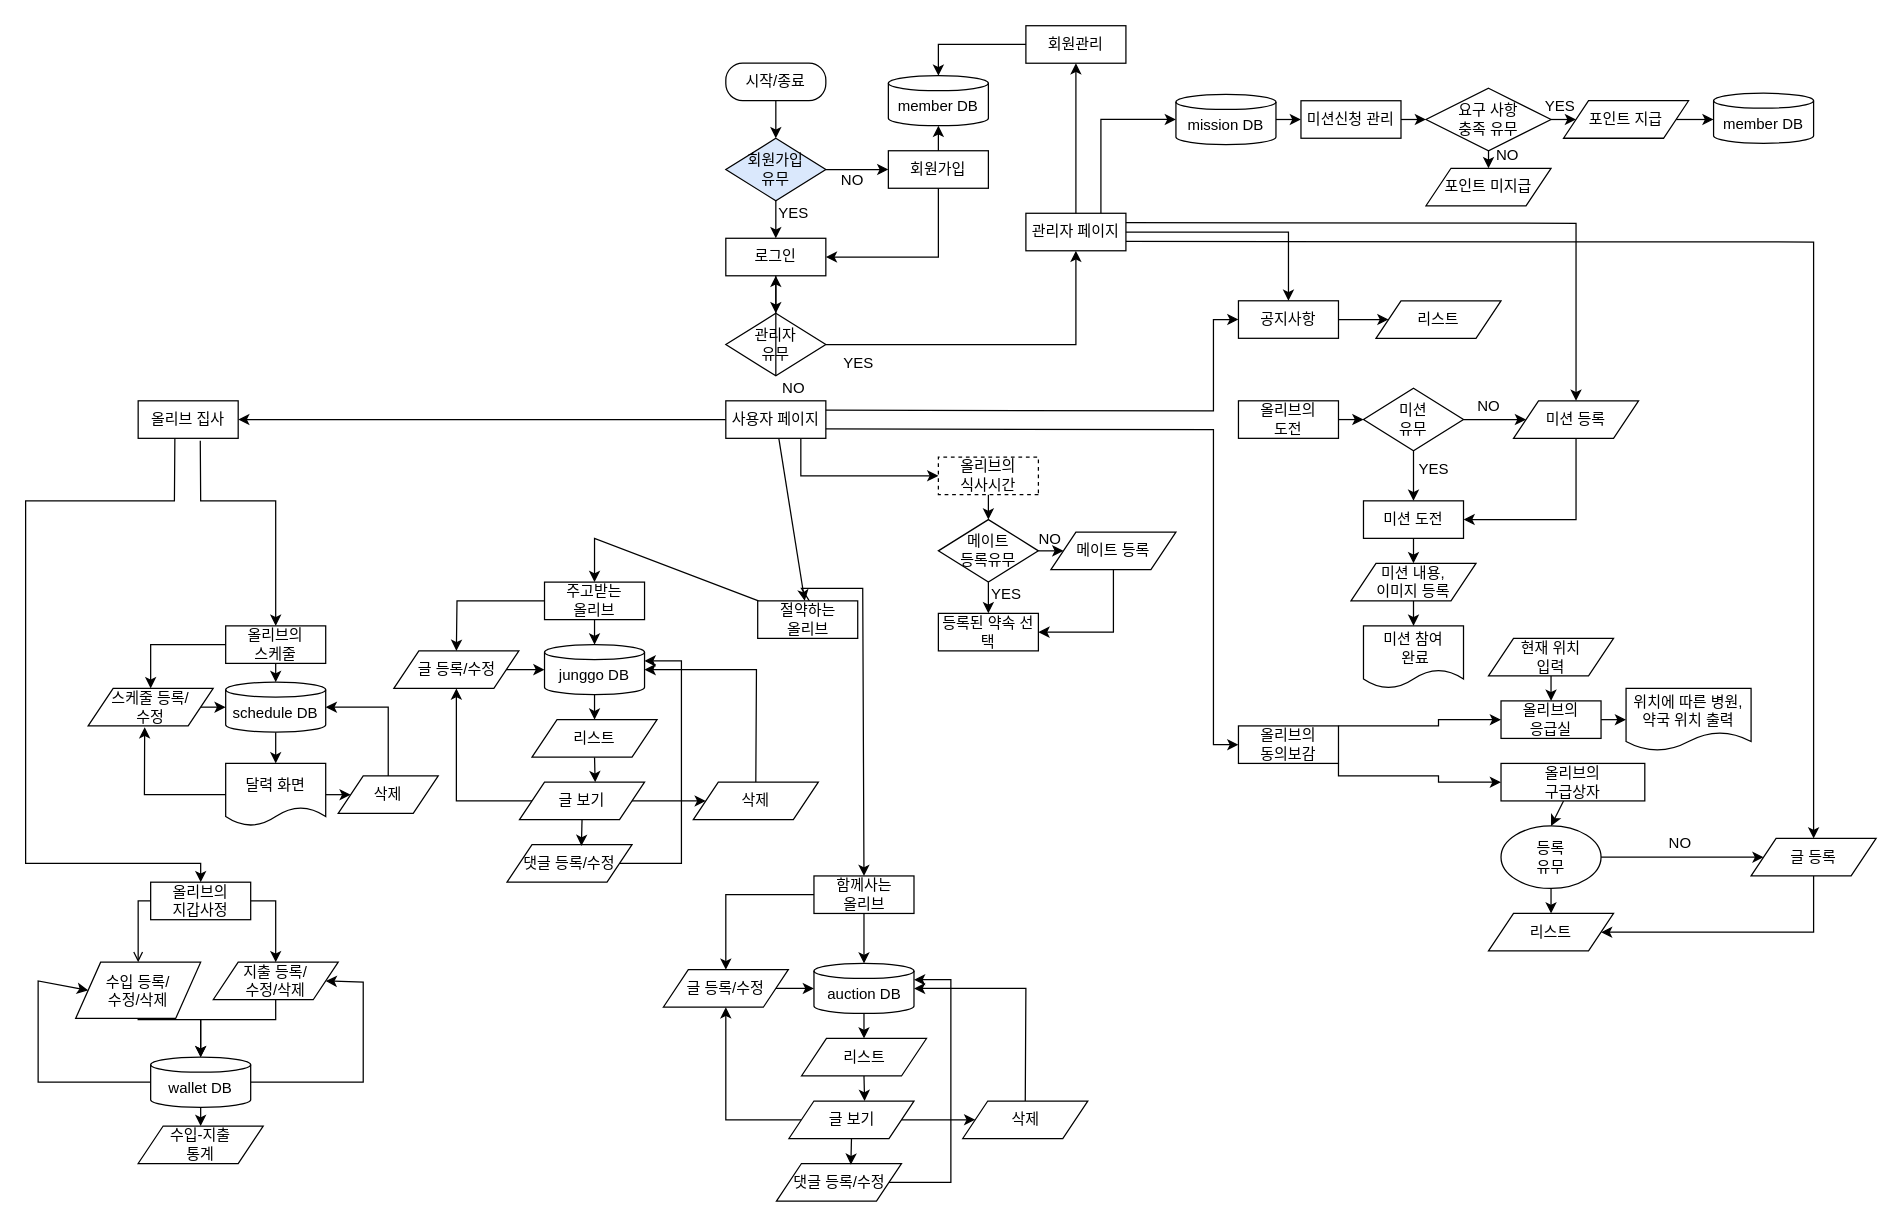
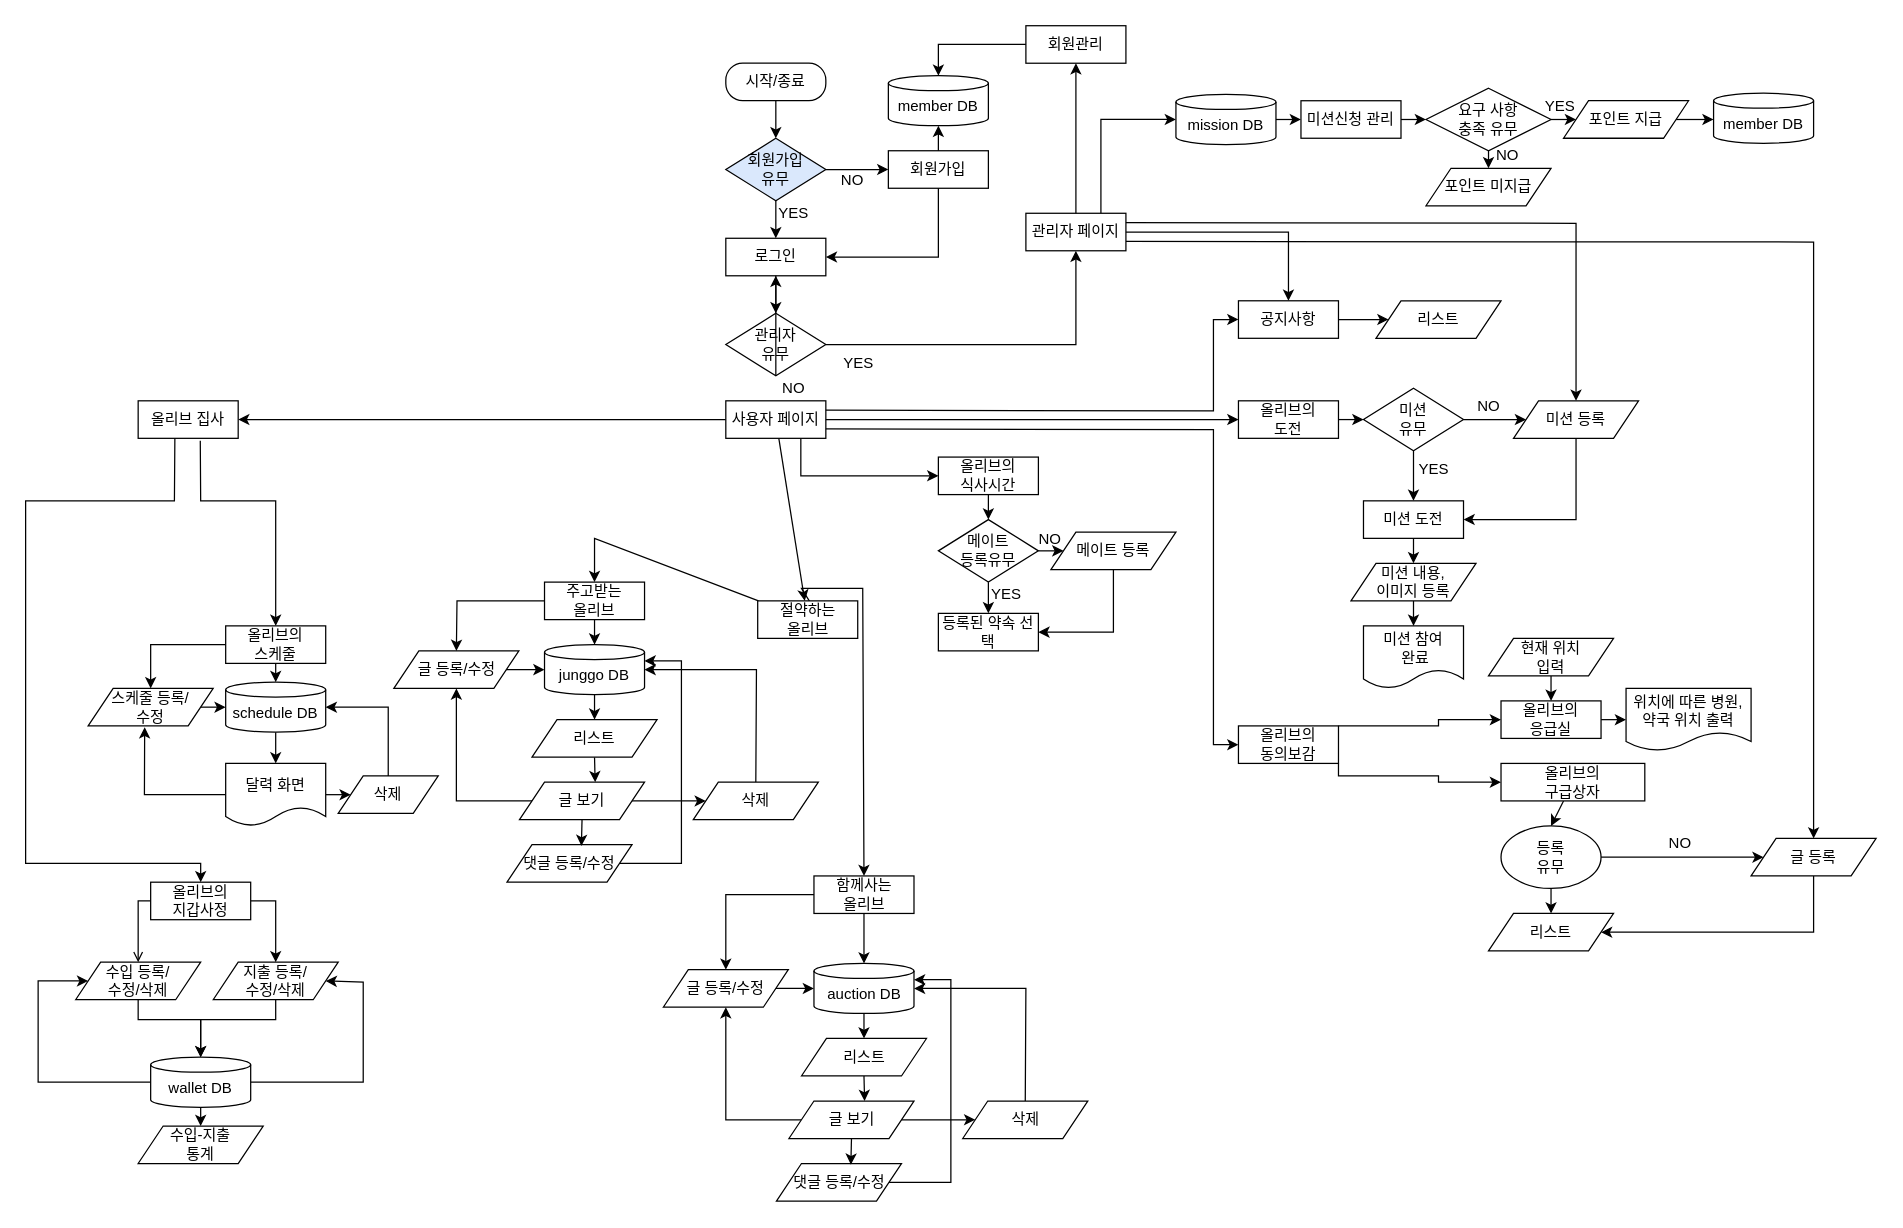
edge "사용자 페이지" -> "올리브의 도전": added
node "올리브의 식사시간": style dashed -> solid
node "수입 등록/ 수정/삭제": size 125x56 -> 125x38
